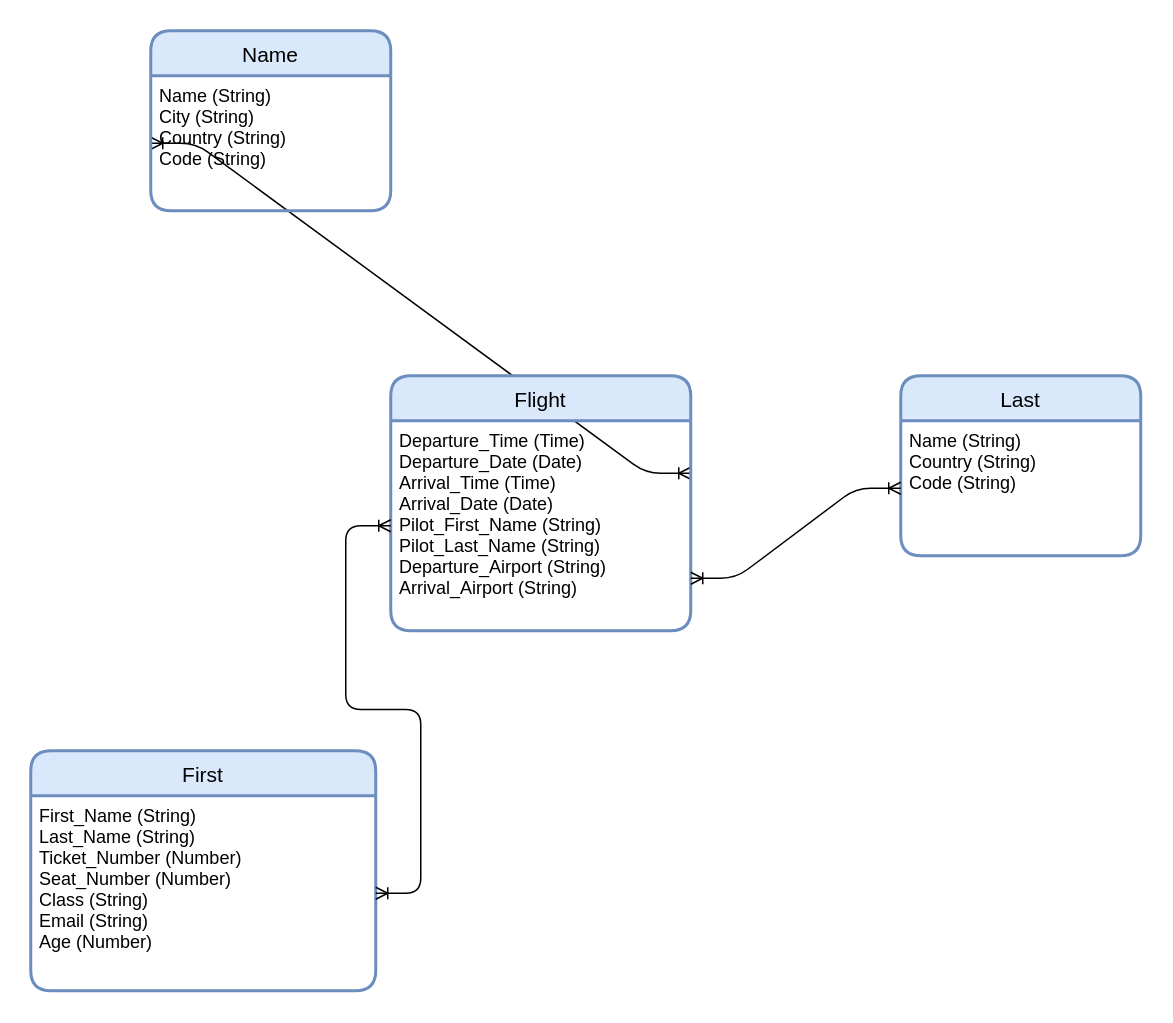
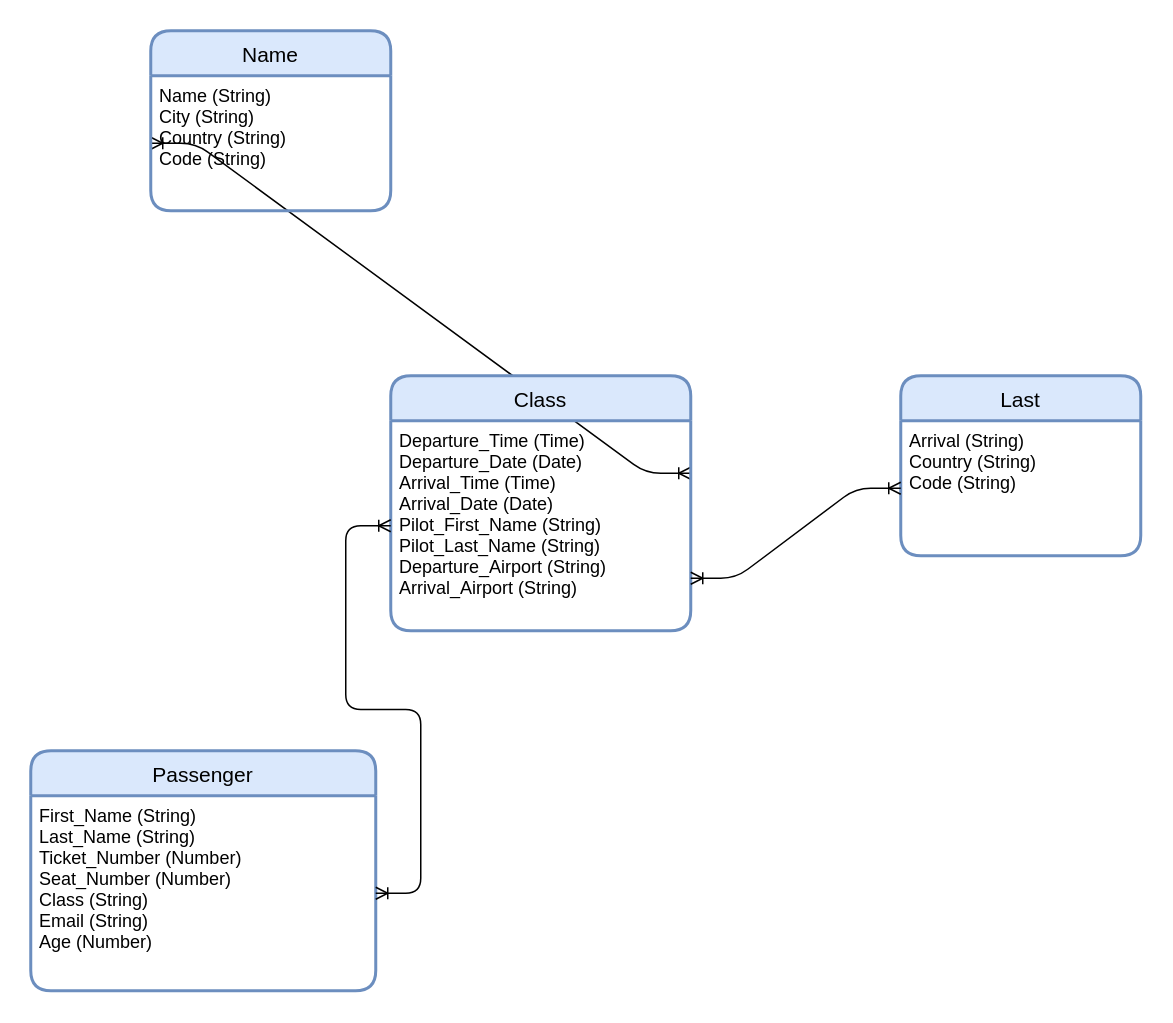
node "Flight": label "Flight" -> "Class"
node "Name (String) Country (String) Code (String)": label "Name (String) Country (String) Code (String)" -> "Arrival (String) Country (String) Code (String)"
node "First": label "First" -> "Passenger"
